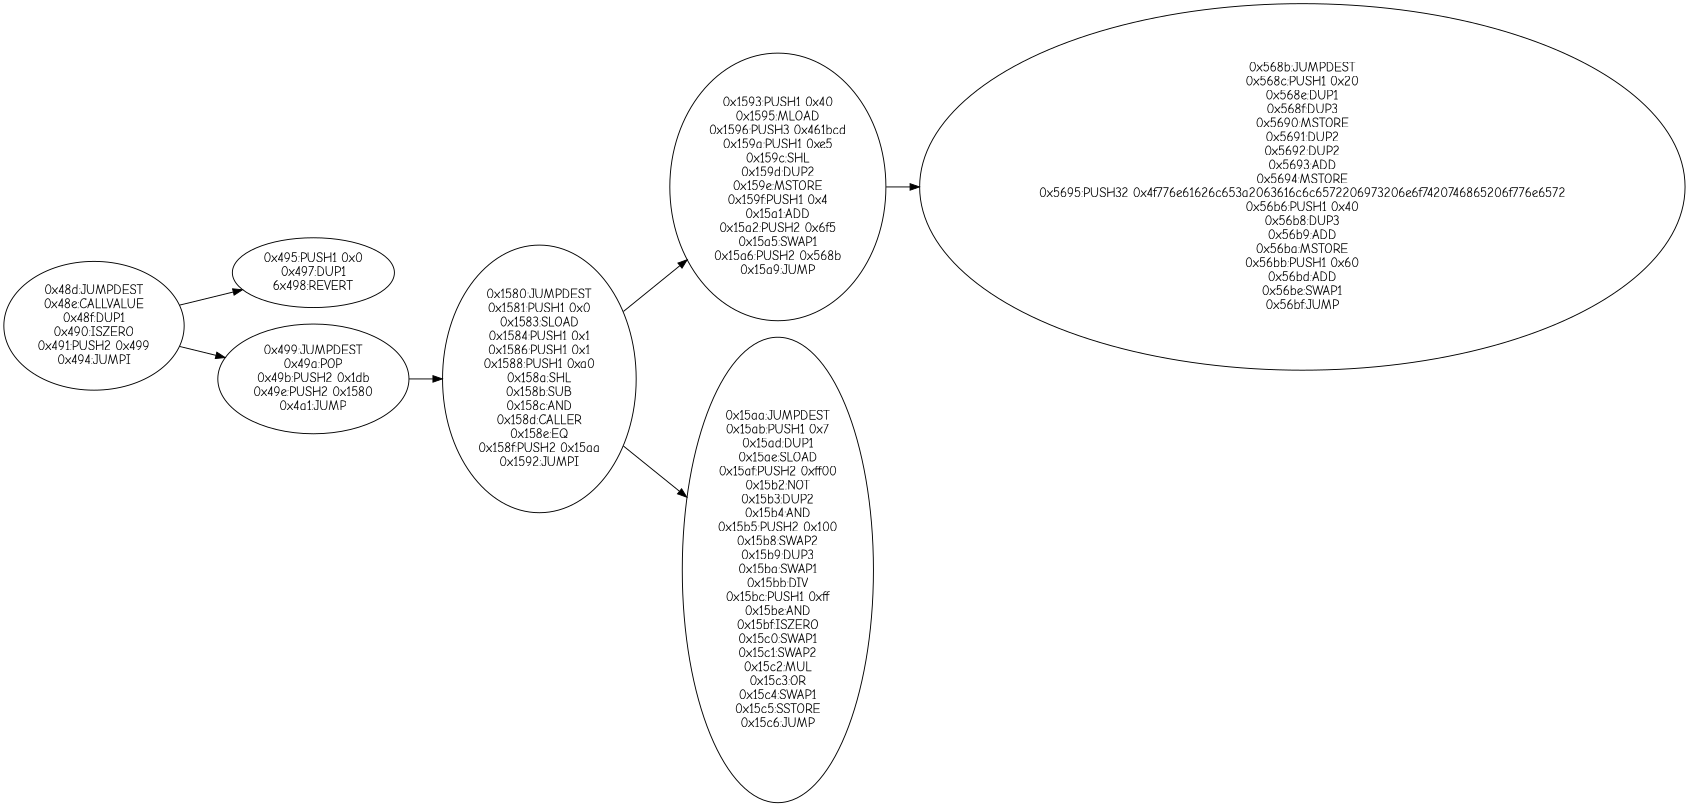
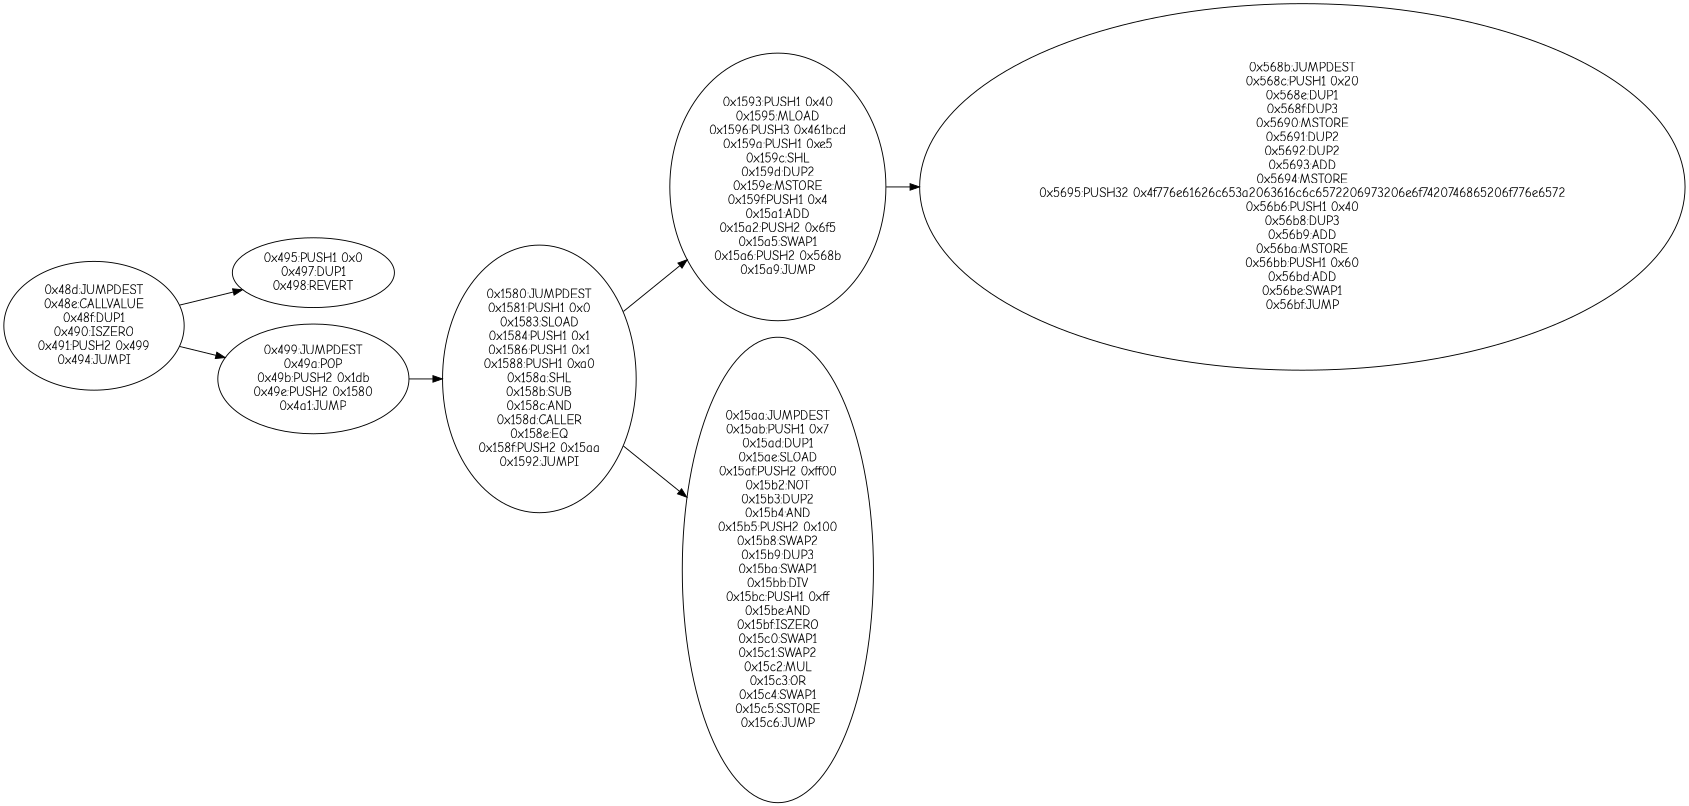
node "0x495:PUSH1 0x0 0x497:DUP1 6x498:REVERT": label "0x495:PUSH1 0x0 0x497:DUP1 6x498:REVERT" -> "0x495:PUSH1 0x0 0x497:DUP1 0x498:REVERT"
